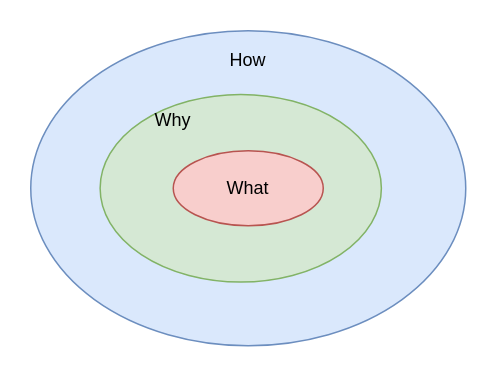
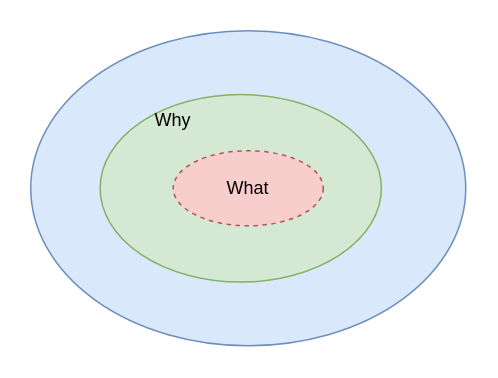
node "How": removed
node "What": style solid -> dashed
